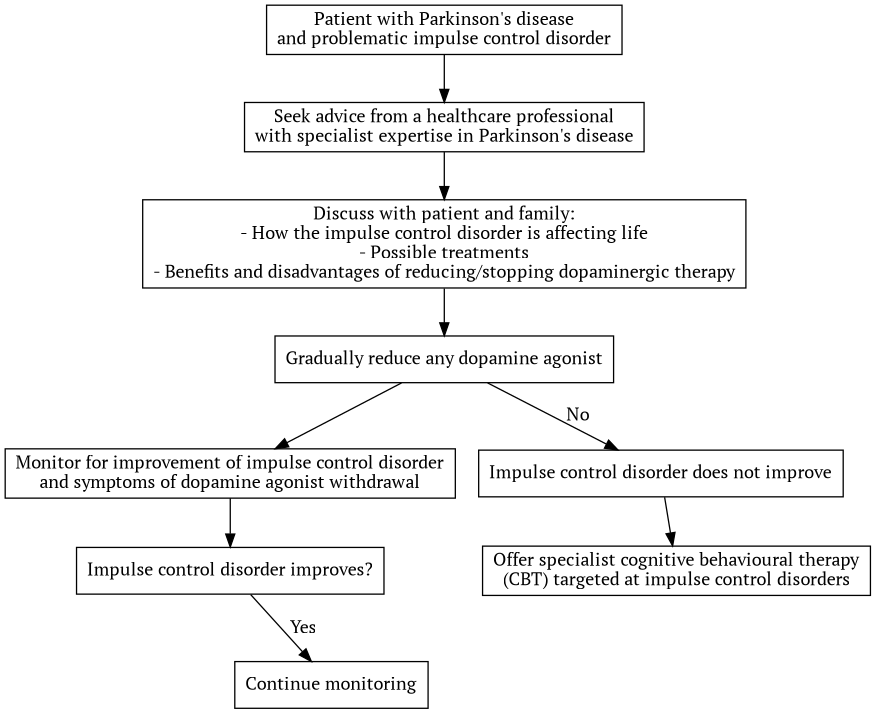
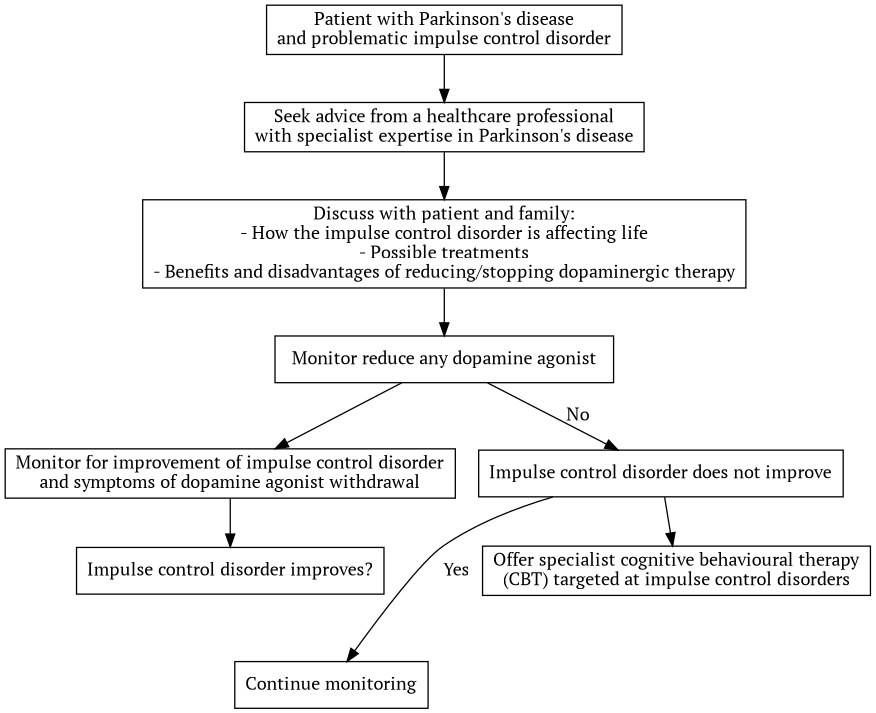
node "Gradually reduce any dopamine agonist": label "Gradually reduce any dopamine agonist" -> "Monitor reduce any dopamine agonist"
edge "Impulse control disorder improves?" -> "Continue monitoring": now "Impulse control disorder does not improve" -> "Continue monitoring"
